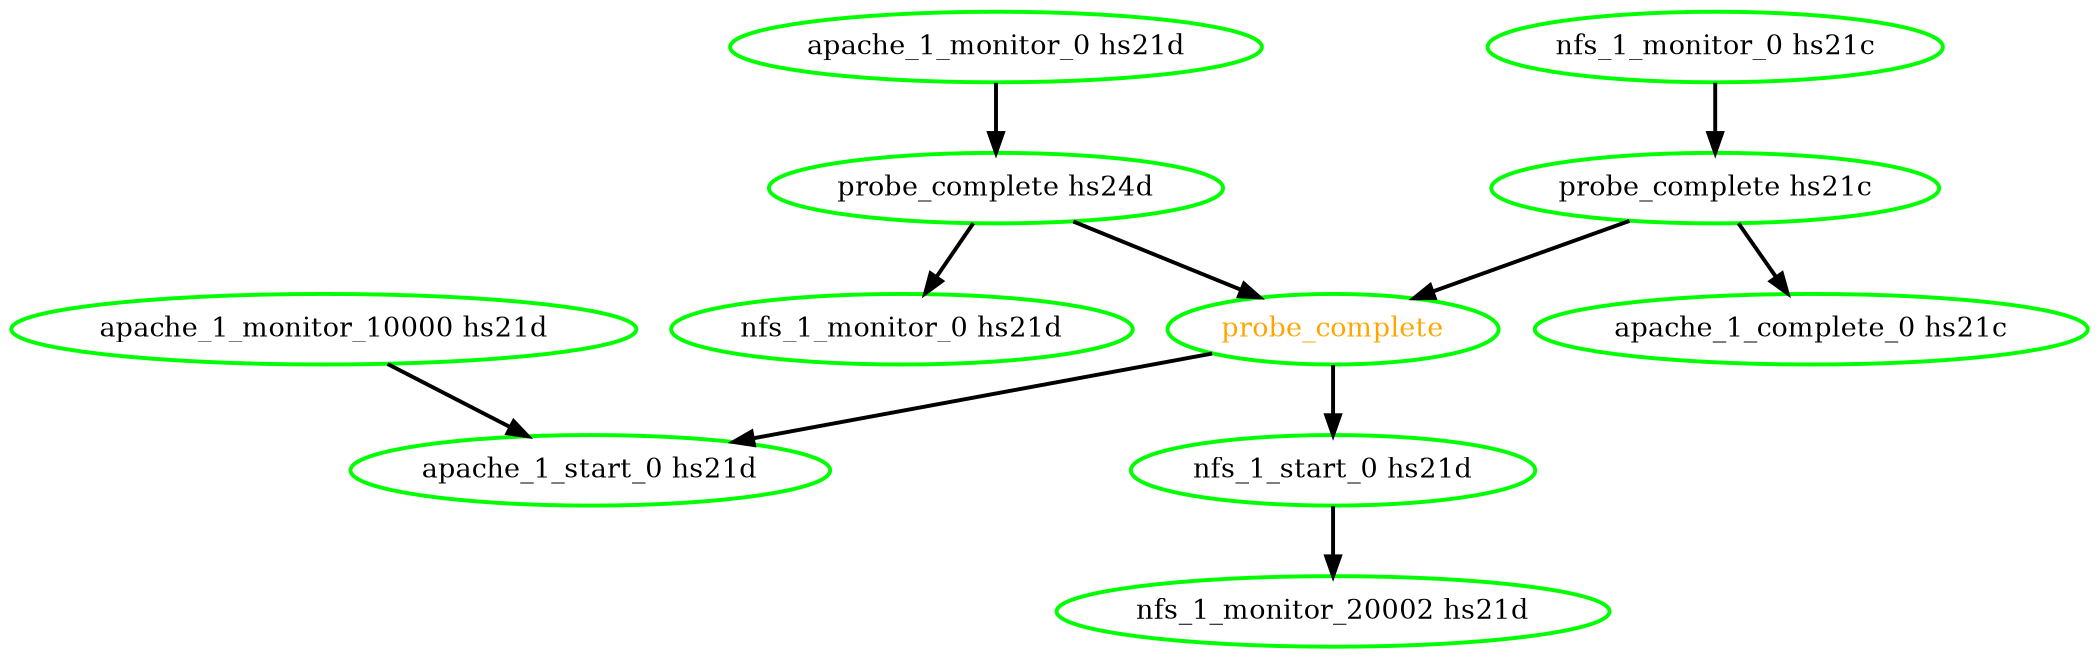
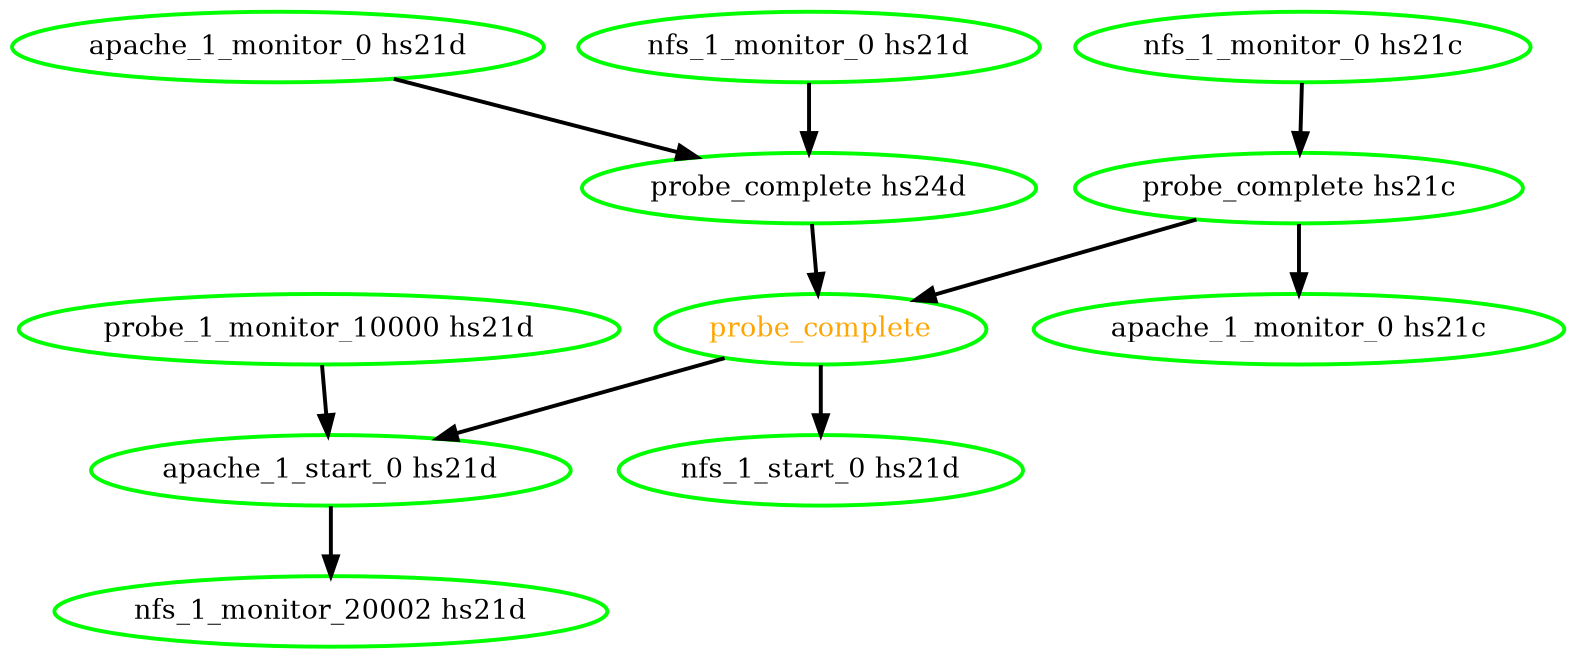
edge "probe_complete hs24d" -> "nfs_1_monitor_0 hs21d": reversed
node "apache_1_monitor_10000 hs21d": label "apache_1_monitor_10000 hs21d" -> "probe_1_monitor_10000 hs21d"
node "apache_1_complete_0 hs21c": label "apache_1_complete_0 hs21c" -> "apache_1_monitor_0 hs21c"
edge "nfs_1_start_0 hs21d" -> "nfs_1_monitor_20002 hs21d": now "apache_1_start_0 hs21d" -> "nfs_1_monitor_20002 hs21d"
